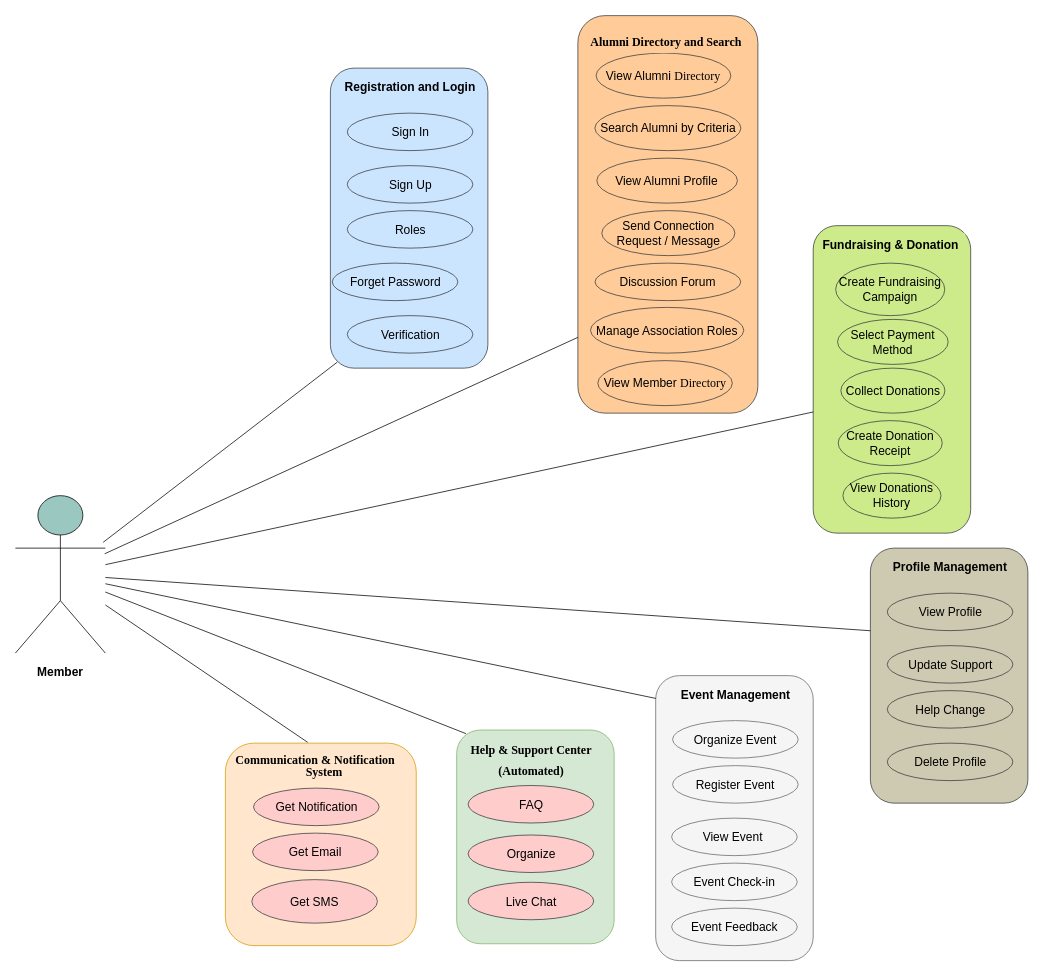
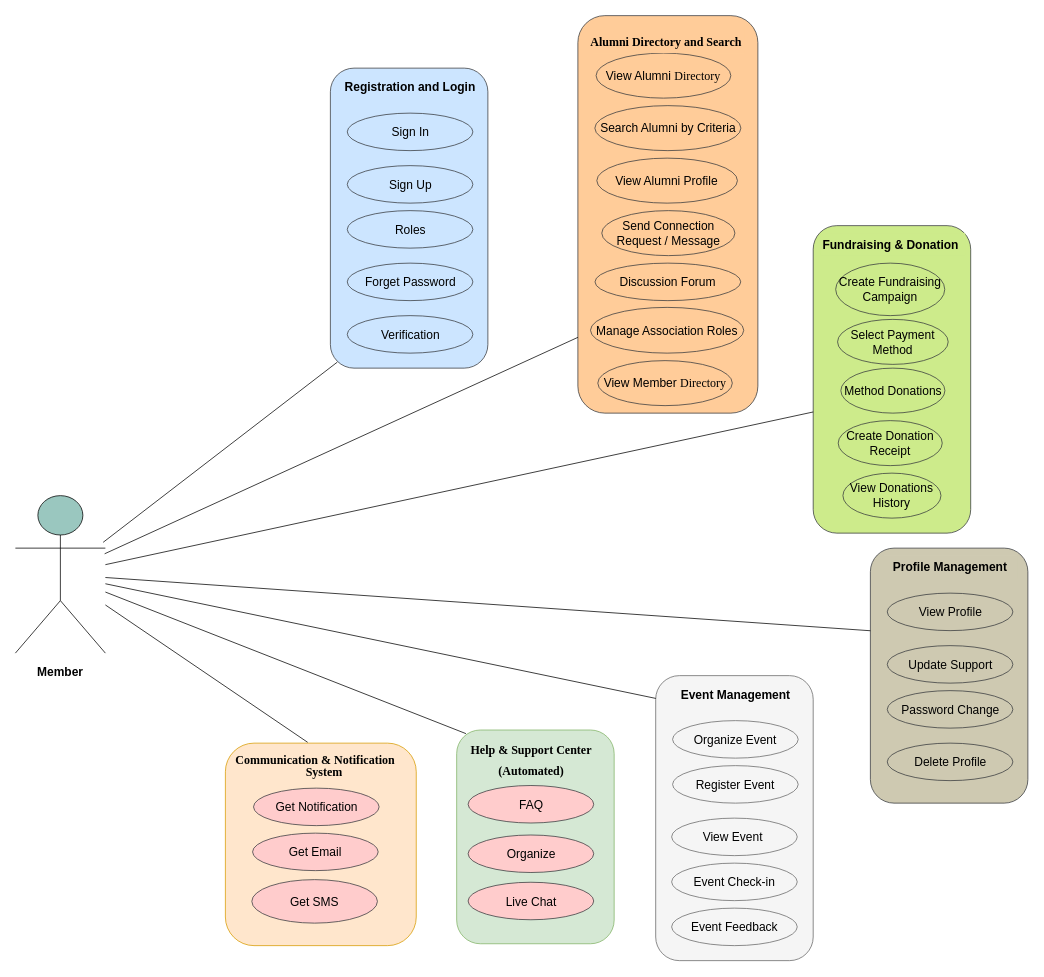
node "Forget Password": moved (395, 282) -> (410, 282)
node "Collect Donations": label "Collect Donations" -> "Method Donations"
node "Help Change": label "Help Change" -> "Password Change"
